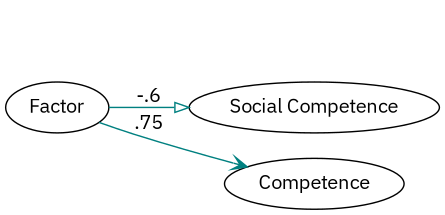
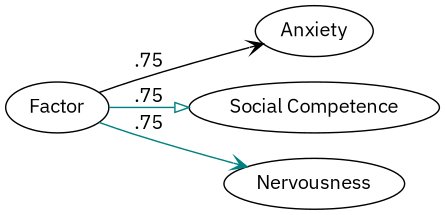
node "Anxiety": added
edge "Factor" -> "Social Competence": label "-.6" -> ".75"
node "Competence": label "Competence" -> "Nervousness"
